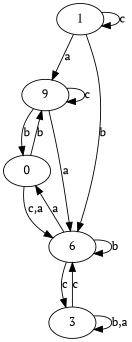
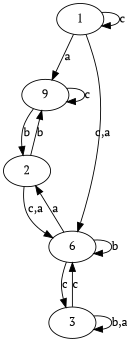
edge "1" -> "6": label "b" -> "c,a"
edge "9" -> "6": removed, label "a"
node "0": label "0" -> "2"
